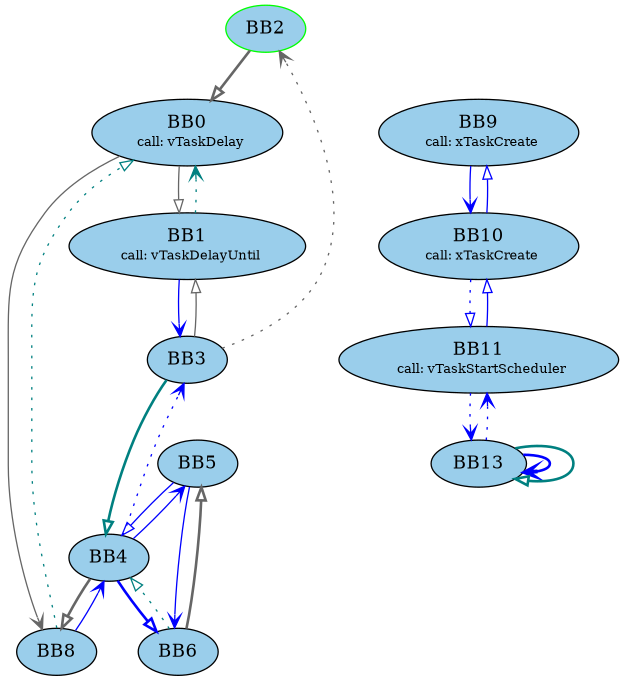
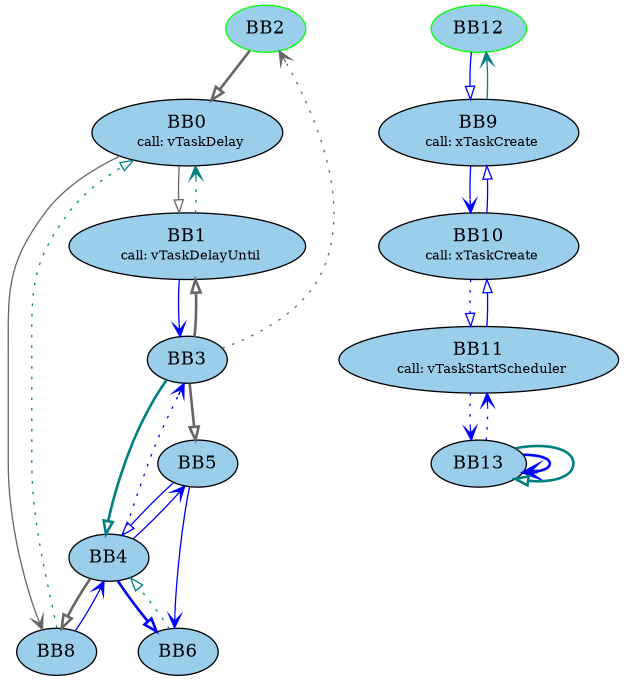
node "BB12": added
edge "BB3" -> "BB1": style solid -> bold
edge "BB6" -> "BB5": now "BB3" -> "BB5"
